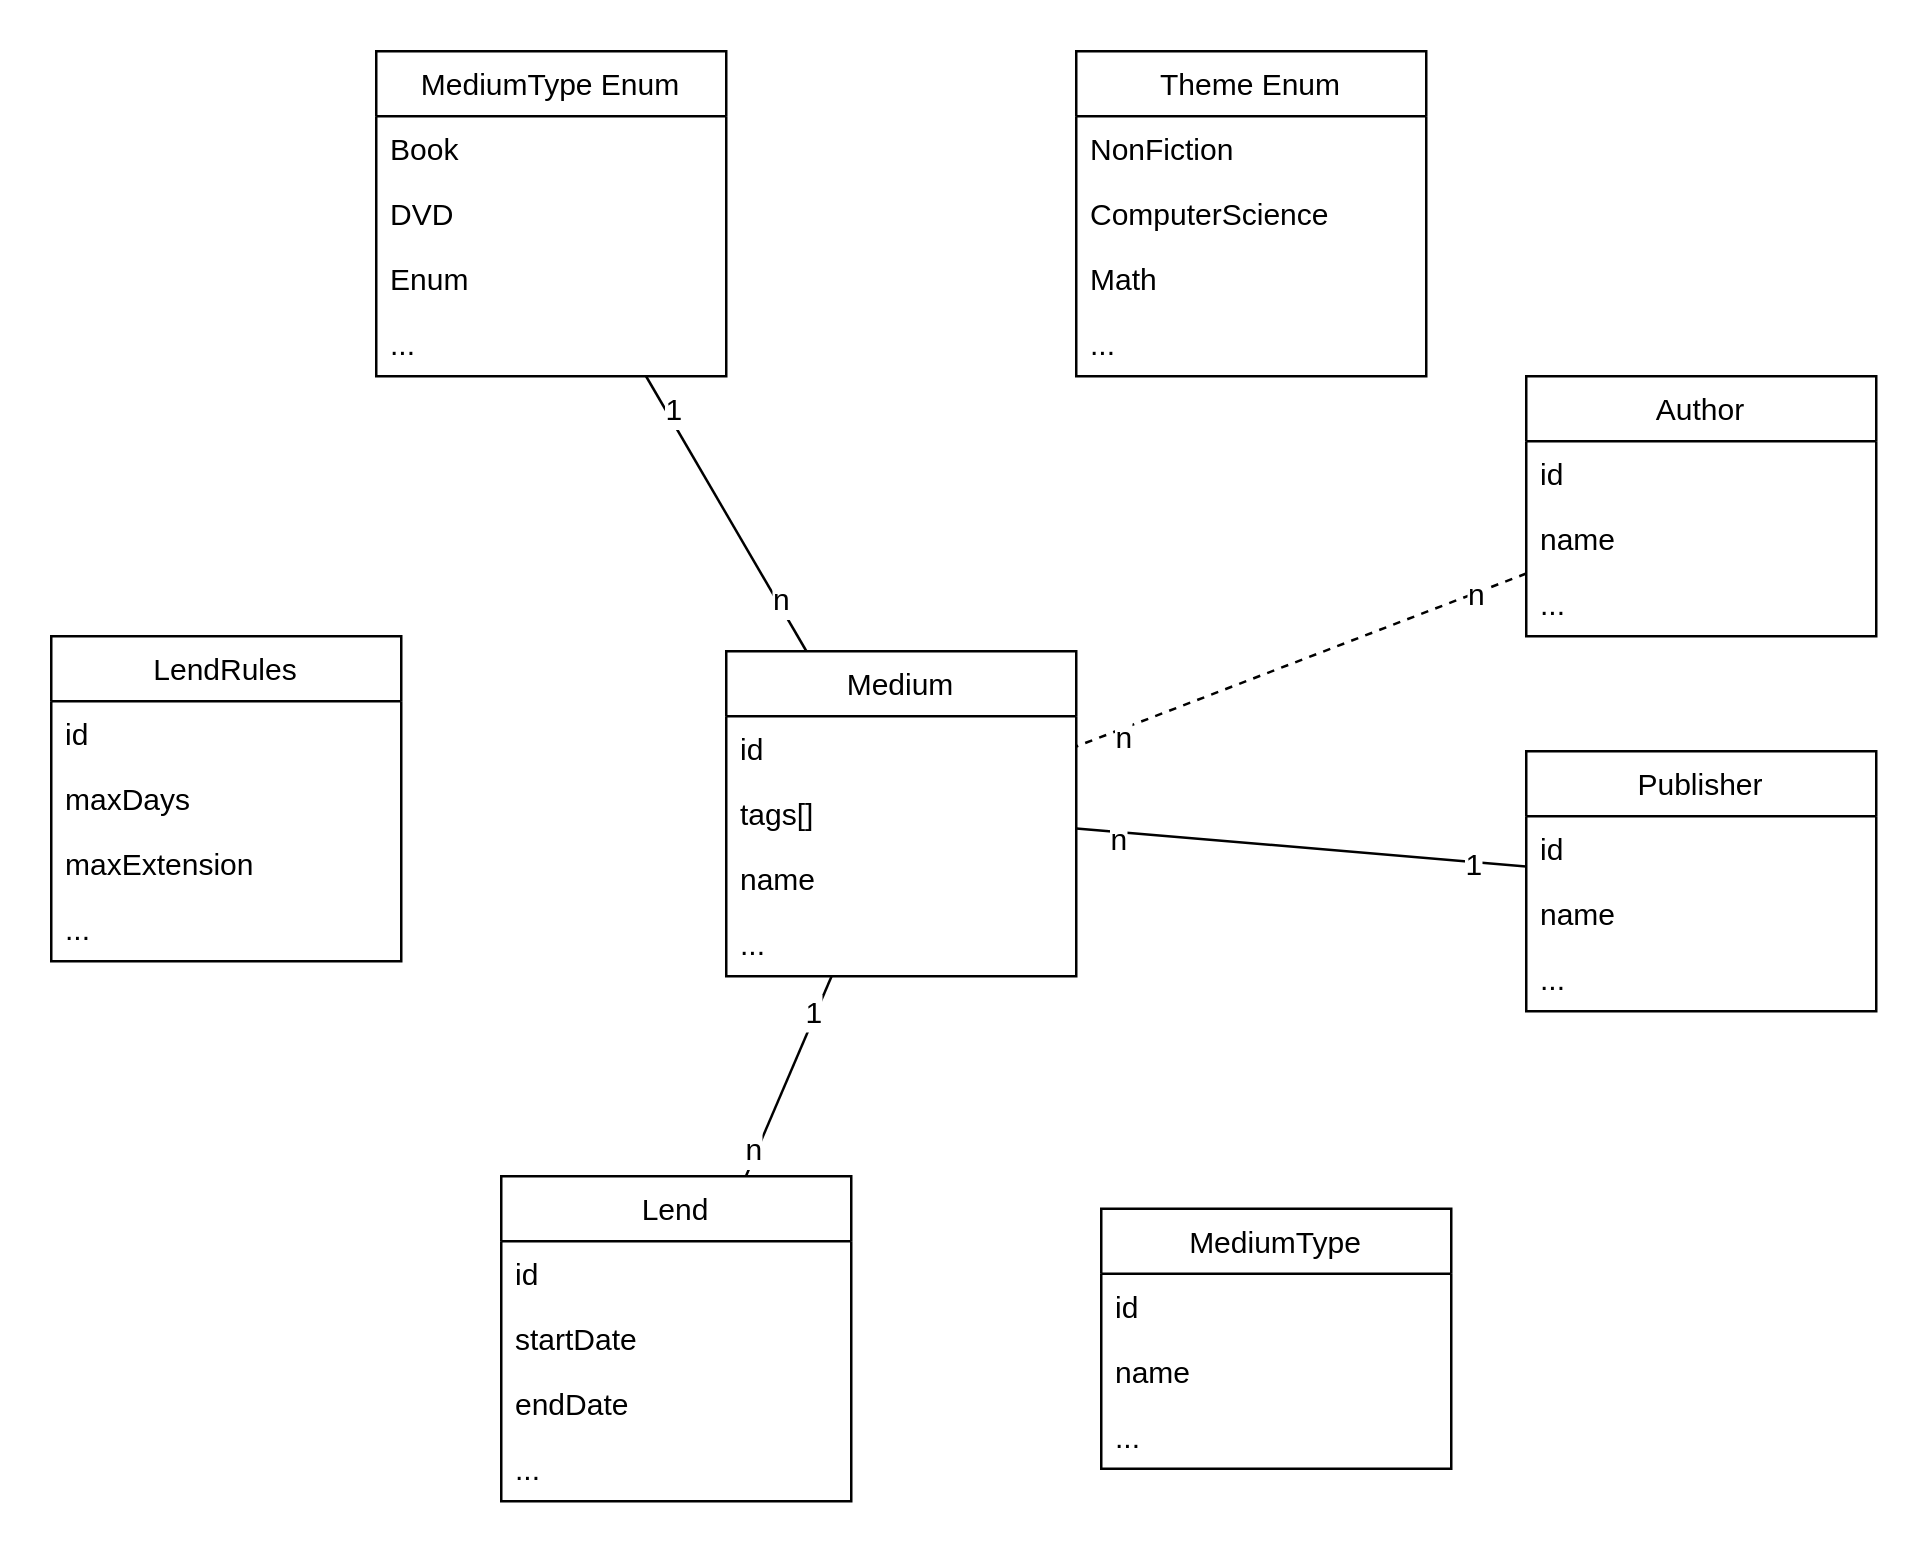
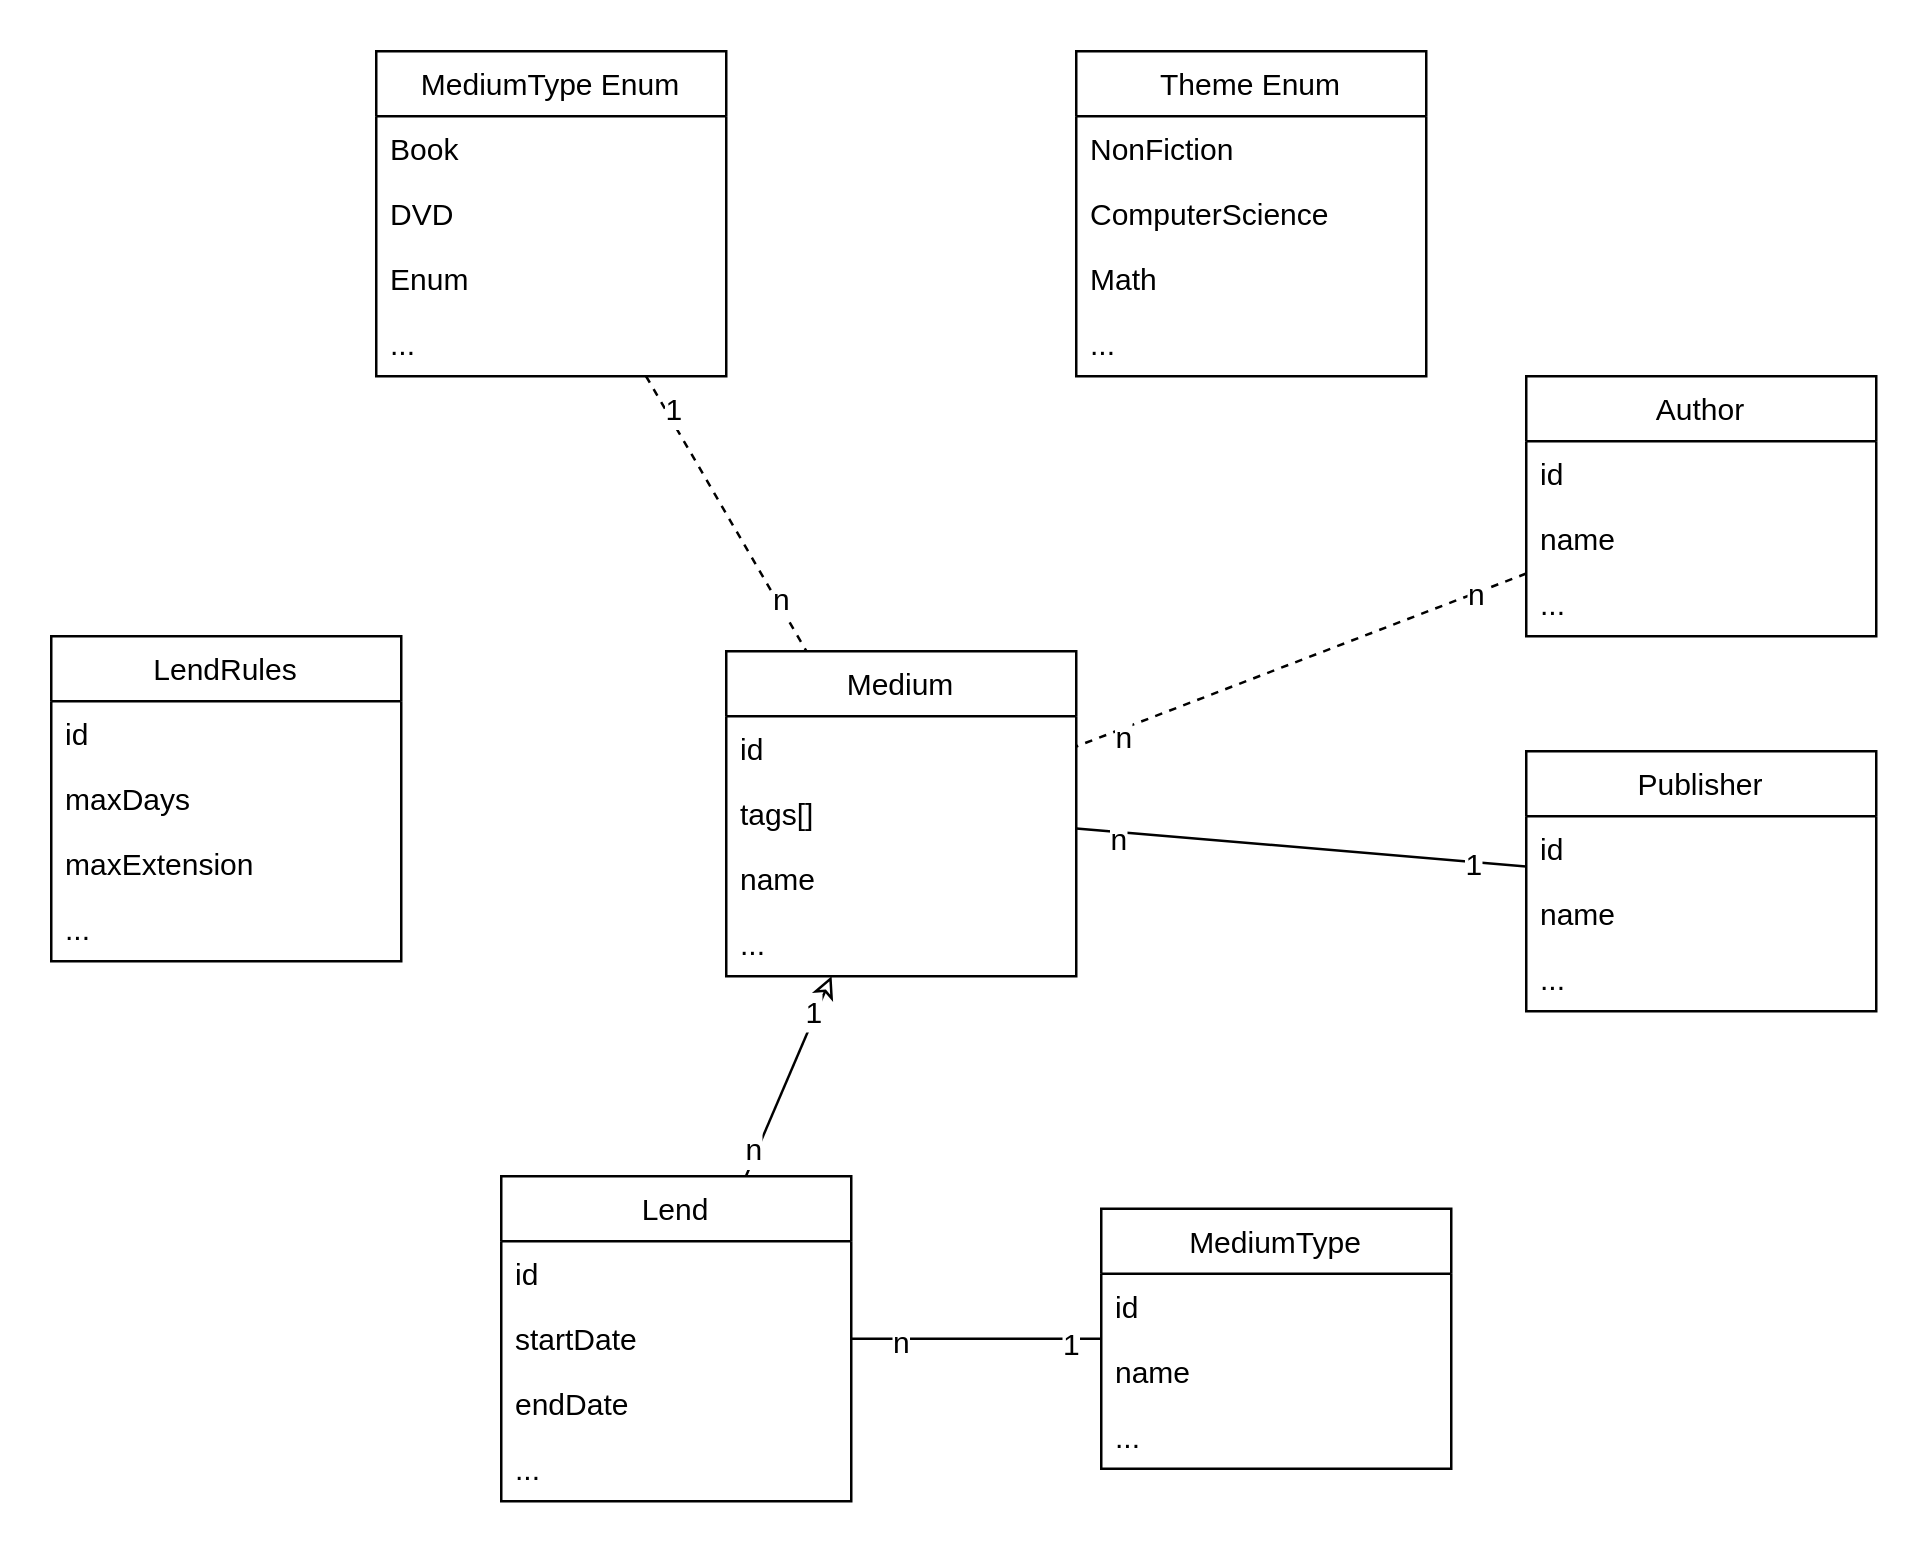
edge "MediumType Enum" -- "Medium": style solid -> dashed
edge "Medium" -- "Lend": arrowhead none -> classic
edge "Lend" -- "MediumType": added, labels "n", "1"
